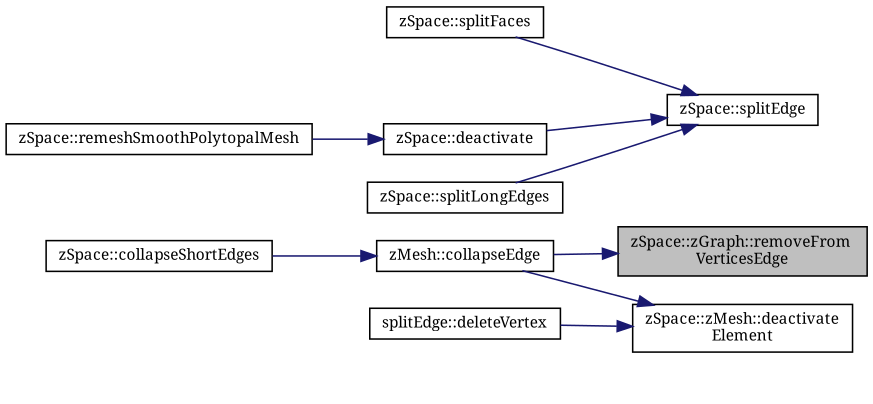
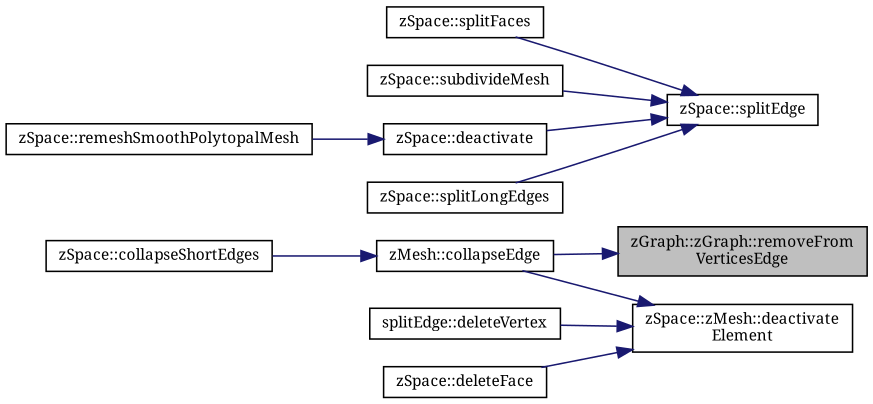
node "zSpace::subdivideMesh": added
node "zSpace::zGraph::removeFrom VerticesEdge": label "zSpace::zGraph::removeFrom VerticesEdge" -> "zGraph::zGraph::removeFrom VerticesEdge"
node "zSpace::deleteFace": added
